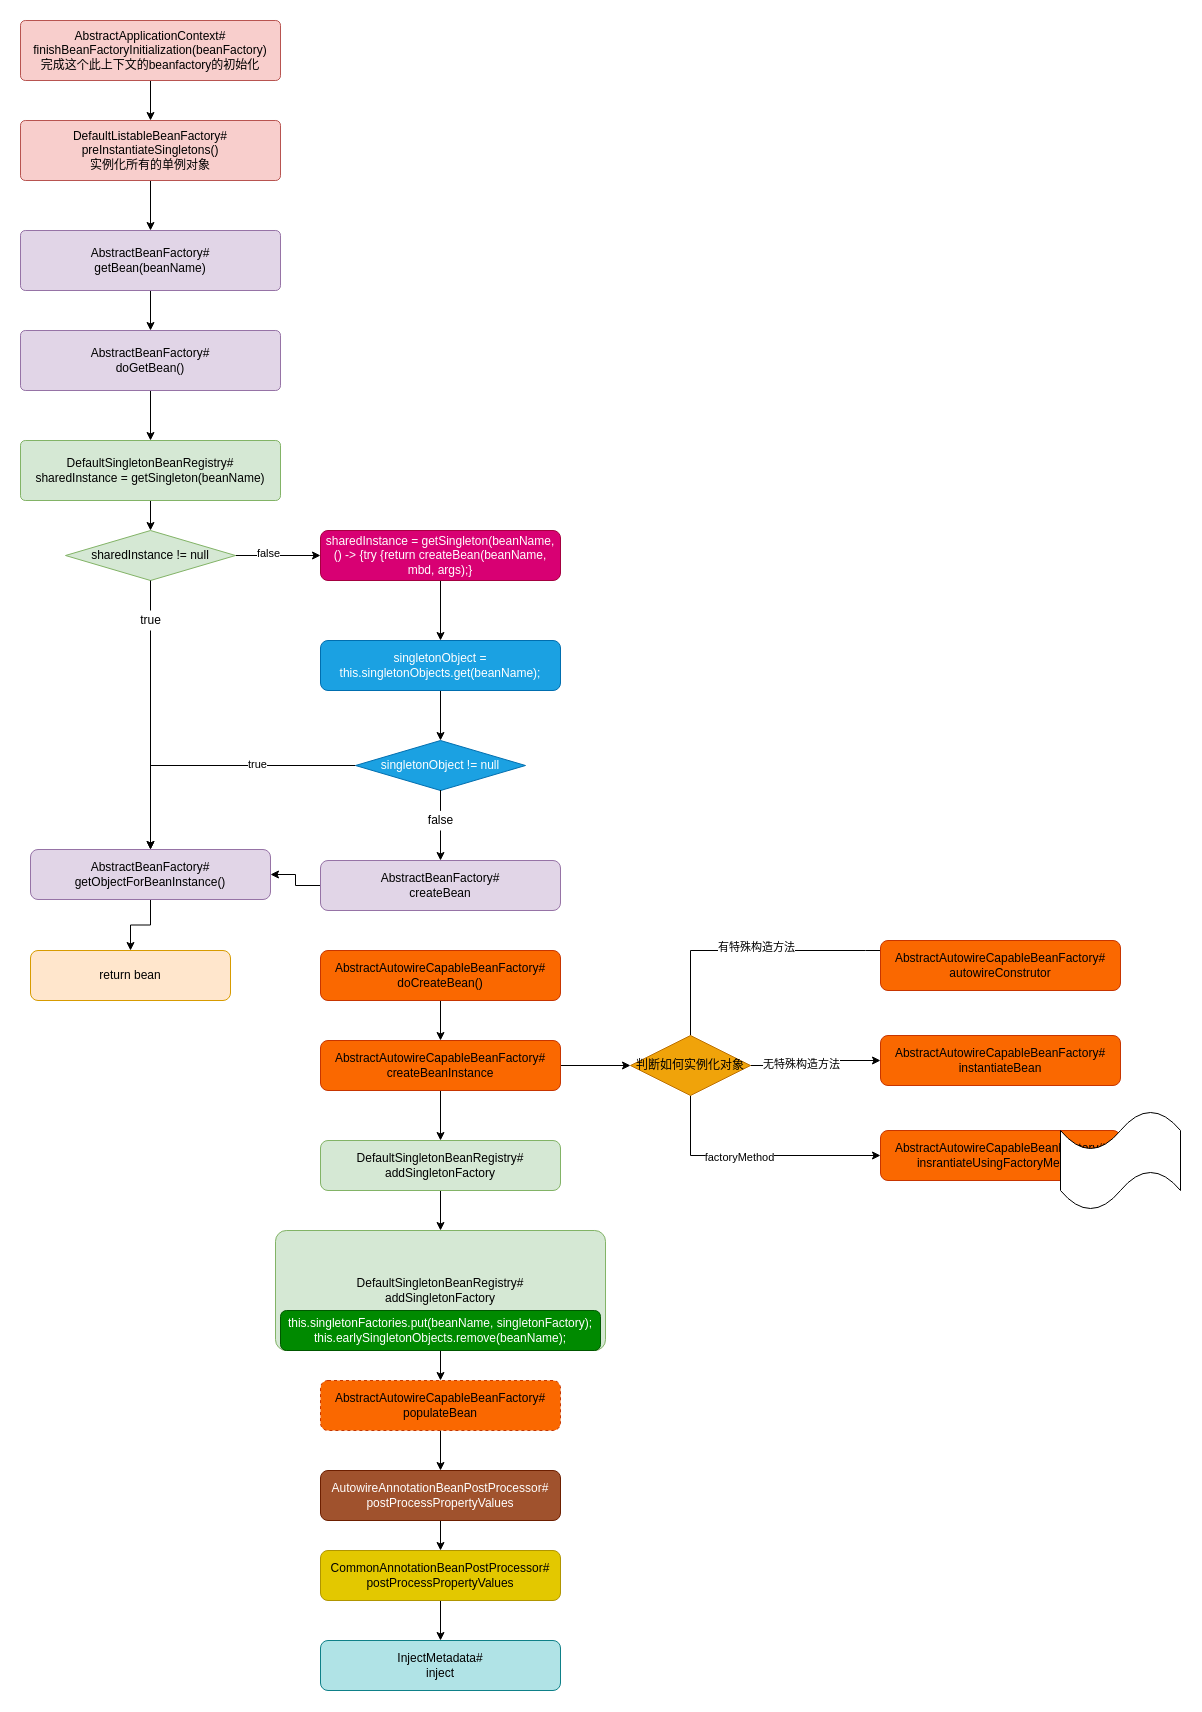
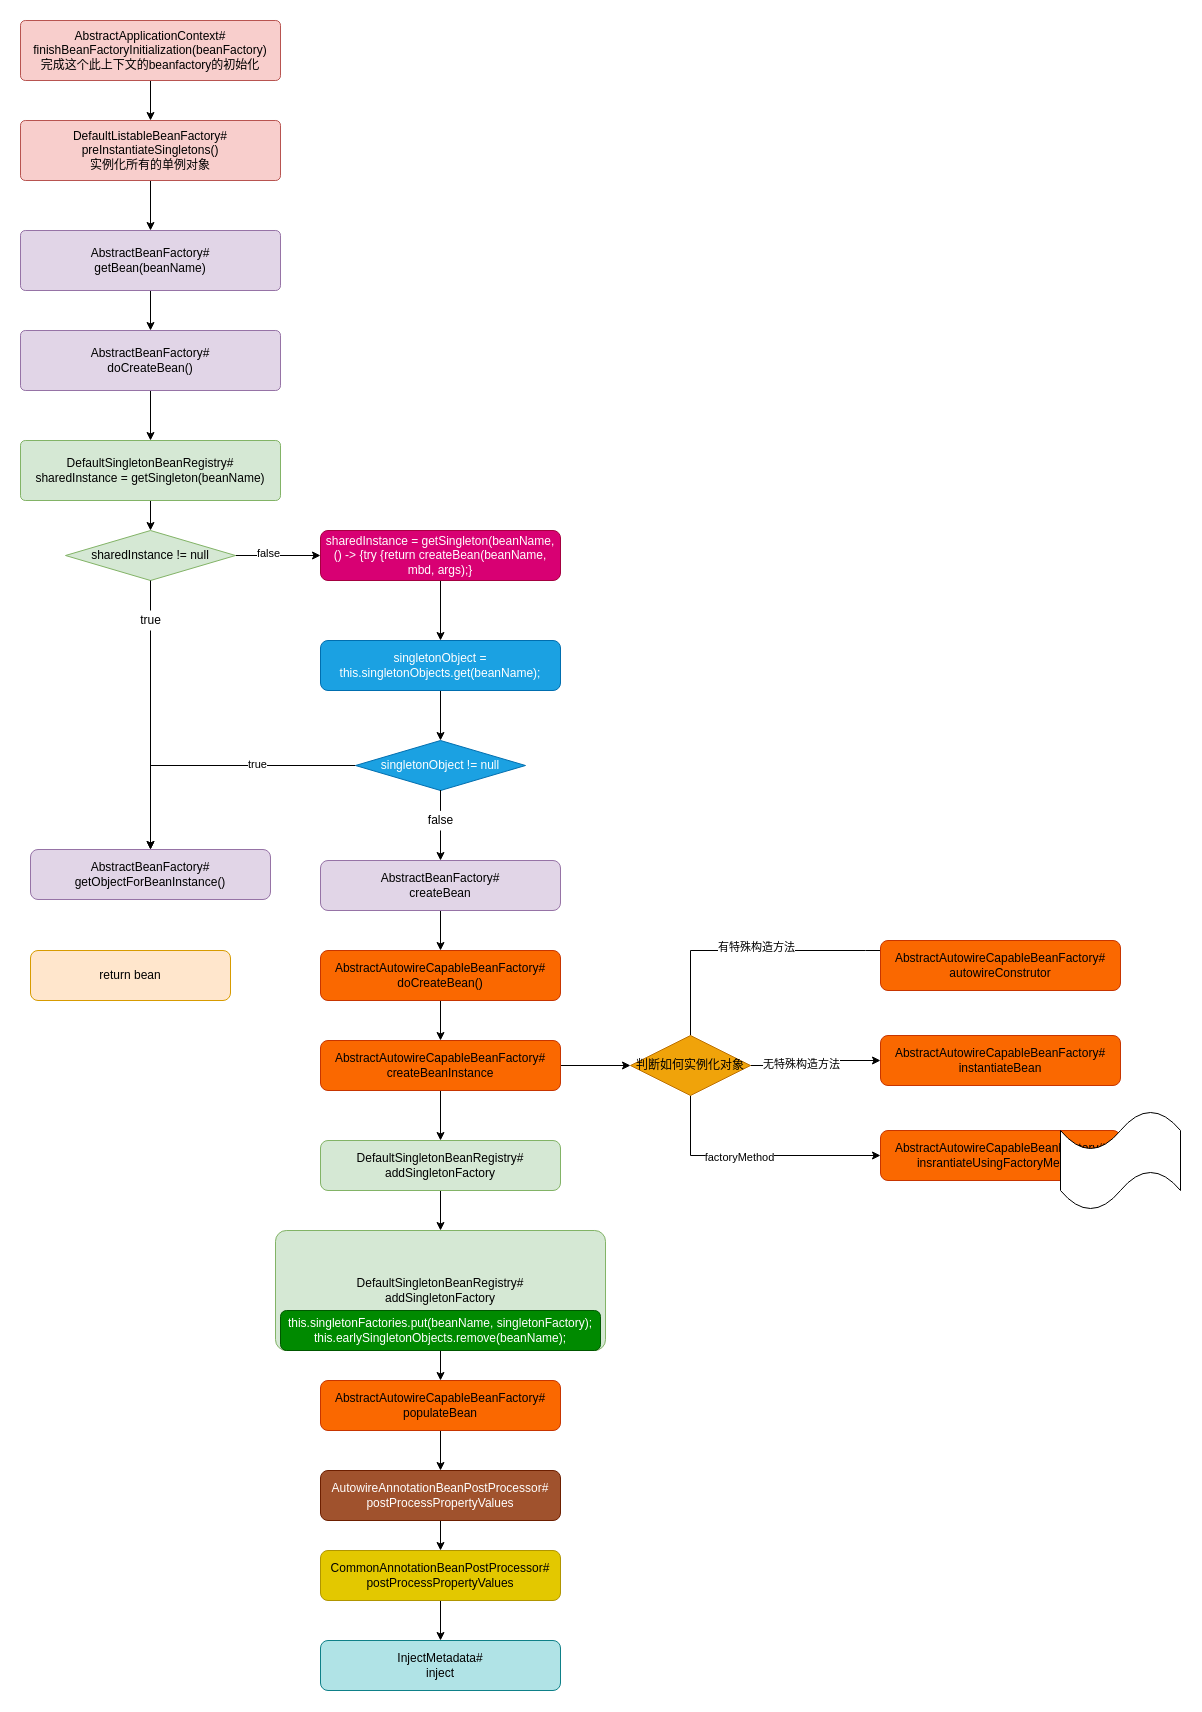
node "AbstractBeanFactory# doGetBean()": label "AbstractBeanFactory# doGetBean()" -> "AbstractBeanFactory# doCreateBean()"
edge "AbstractBeanFactory# createBean" -> "AbstractBeanFactory# getObjectForBeanInstance()": now "AbstractBeanFactory# createBean" -> "AbstractAutowireCapableBeanFactory# doCreateBean()"
edge "AbstractBeanFactory# getObjectForBeanInstance()" -> "return bean": removed
node "AbstractAutowireCapableBeanFactory# populateBean": style dashed -> solid
